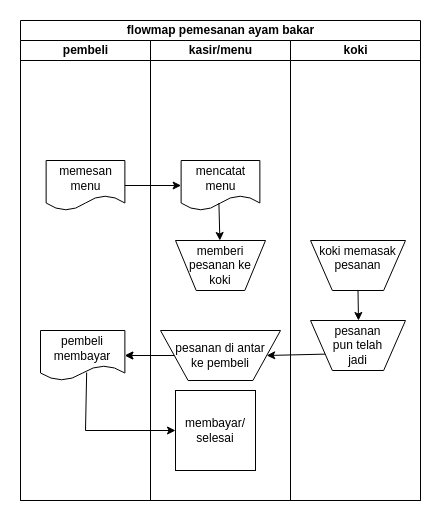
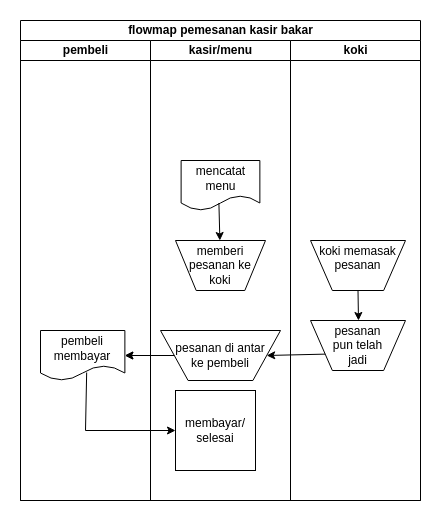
node "flowmap pemesanan ayam bakar": label "flowmap pemesanan ayam bakar" -> "flowmap pemesanan kasir bakar"
node "memesan menu": removed
edge "memesan menu" -> "mencatat menu": removed
